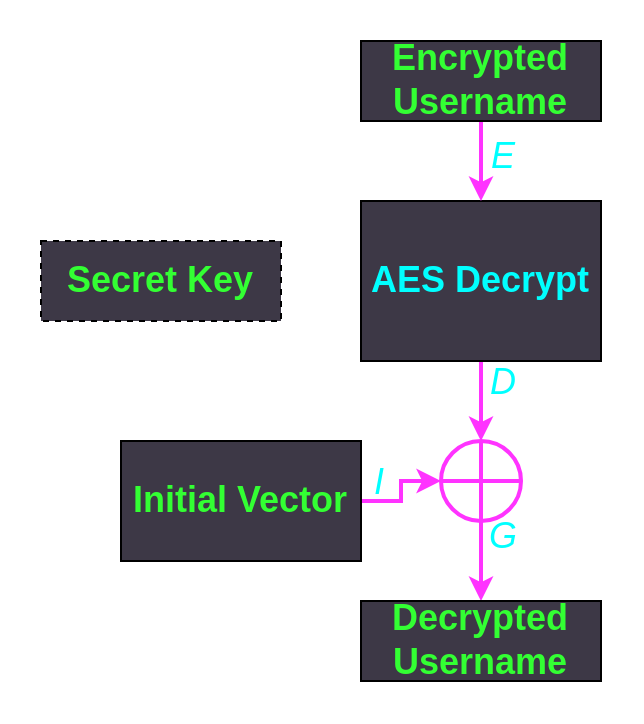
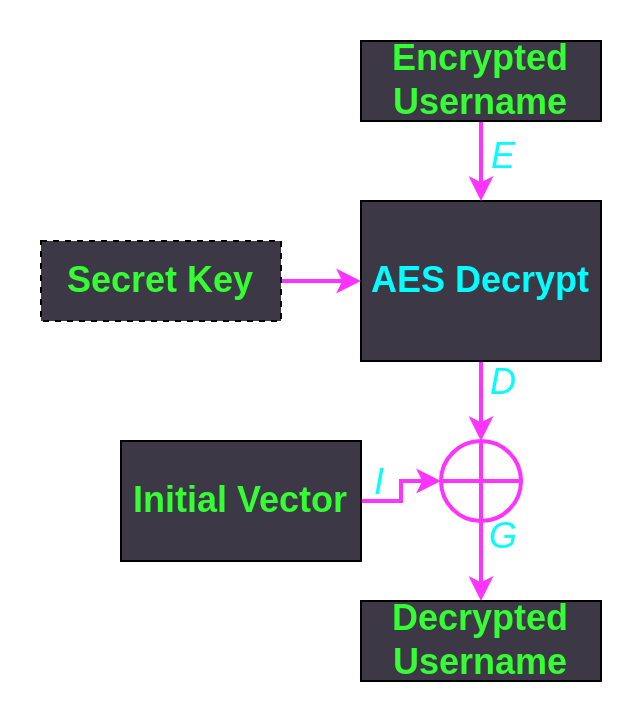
edge "Secret Key" -> "AES Decrypt": added
